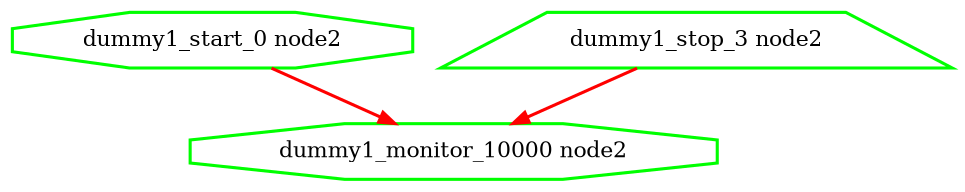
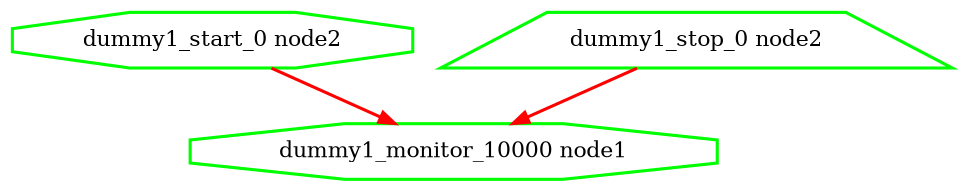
node "dummy1_stop_3 node2": label "dummy1_stop_3 node2" -> "dummy1_stop_0 node2"
node "dummy1_monitor_10000 node2": label "dummy1_monitor_10000 node2" -> "dummy1_monitor_10000 node1"
